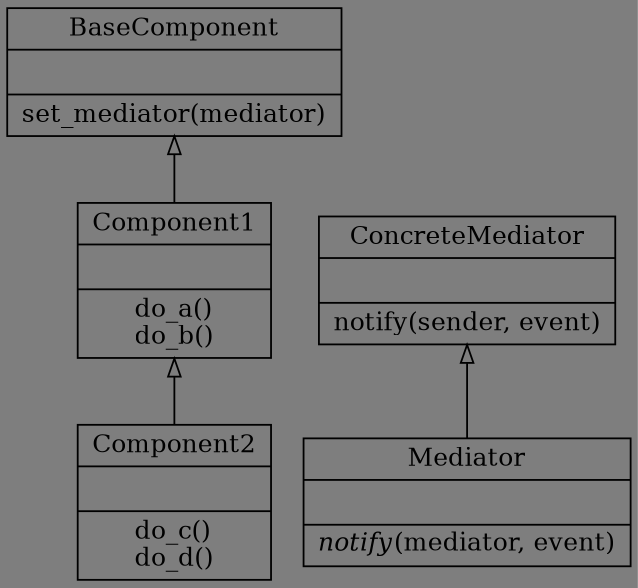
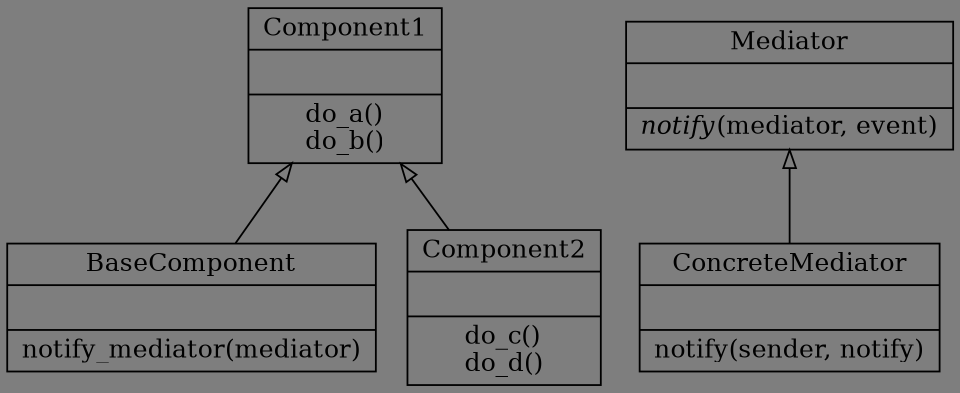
node "BaseComponent": text "set_mediator(mediator)" -> "notify_mediator(mediator)"
edge "Component1" -> "BaseComponent": reversed
node "ConcreteMediator": text "notify(sender, event)" -> "notify(sender, notify)"
edge "Mediator" -> "ConcreteMediator": reversed
